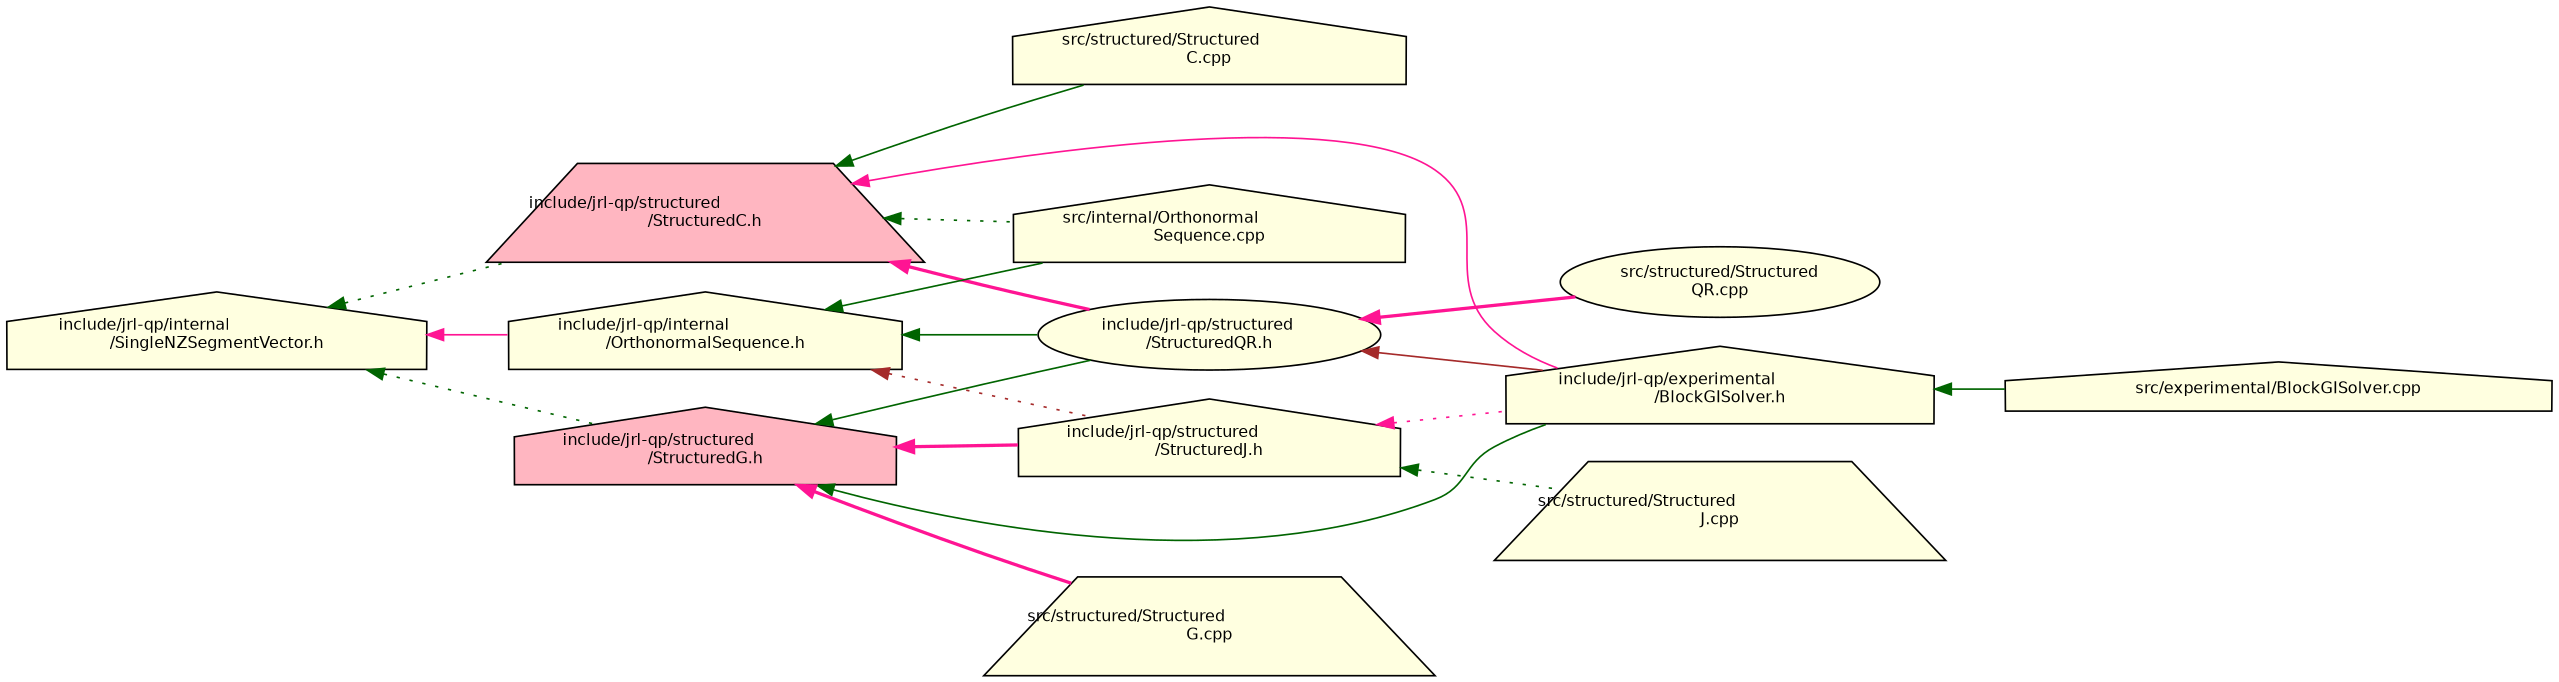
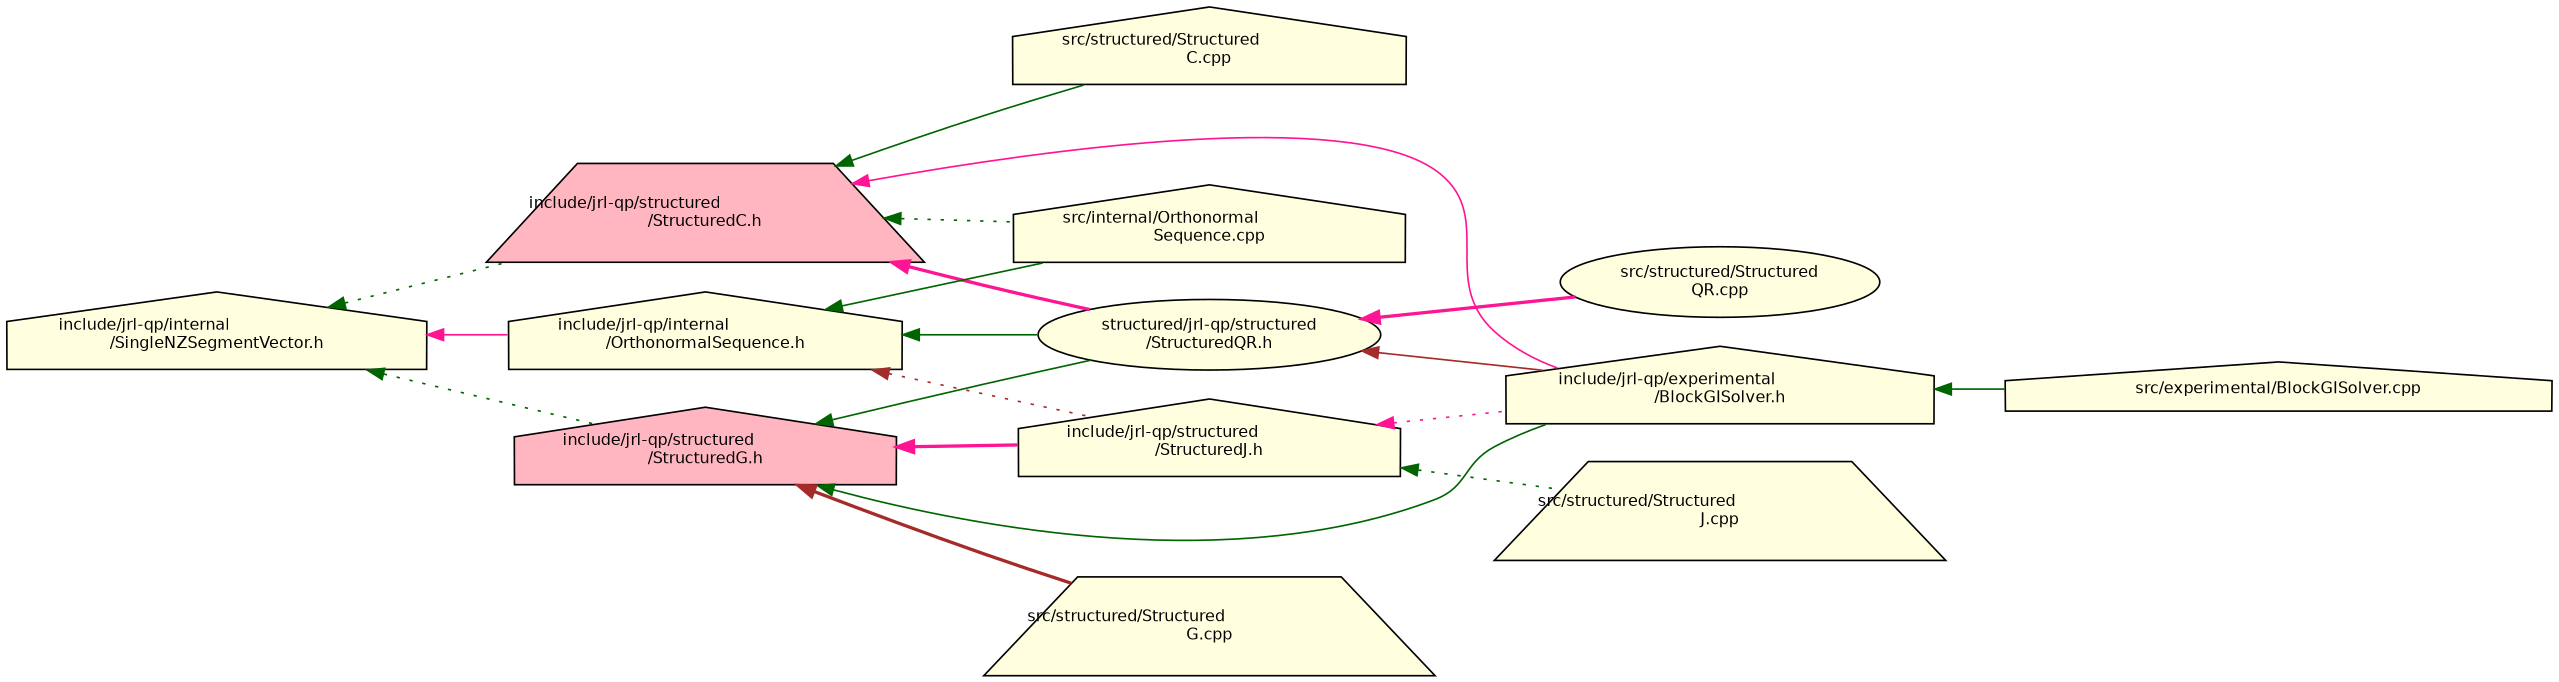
node "include/jrl-qp/structured /StructuredQR.h": label "include/jrl-qp/structured /StructuredQR.h" -> "structured/jrl-qp/structured /StructuredQR.h"
edge "src/structured/Structured G.cpp" -> "include/jrl-qp/structured /StructuredG.h": color deeppink -> brown
